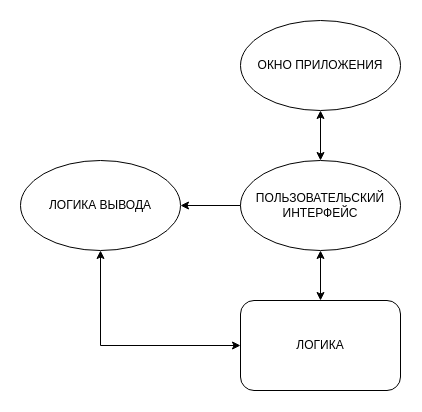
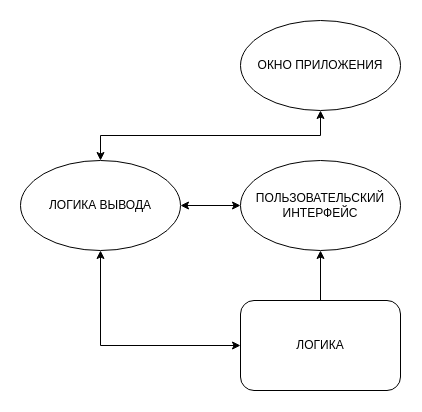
edge "ОКНО ПРИЛОЖЕНИЯ" -- "ПОЛЬЗОВАТЕЛЬСКИЙ ИНТЕРФЕЙС": now "ОКНО ПРИЛОЖЕНИЯ" -- "ЛОГИКА ВЫВОДА"
edge "ПОЛЬЗОВАТЕЛЬСКИЙ ИНТЕРФЕЙС" -> "ЛОГИКА ВЫВОДА": arrowhead none -> classic
edge "ПОЛЬЗОВАТЕЛЬСКИЙ ИНТЕРФЕЙС" -- "ЛОГИКА": arrowhead classic -> none
